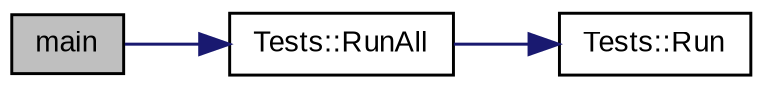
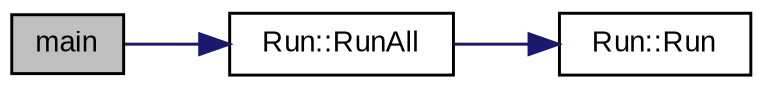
node "Tests::RunAll": label "Tests::RunAll" -> "Run::RunAll"
node "Tests::Run": label "Tests::Run" -> "Run::Run"
